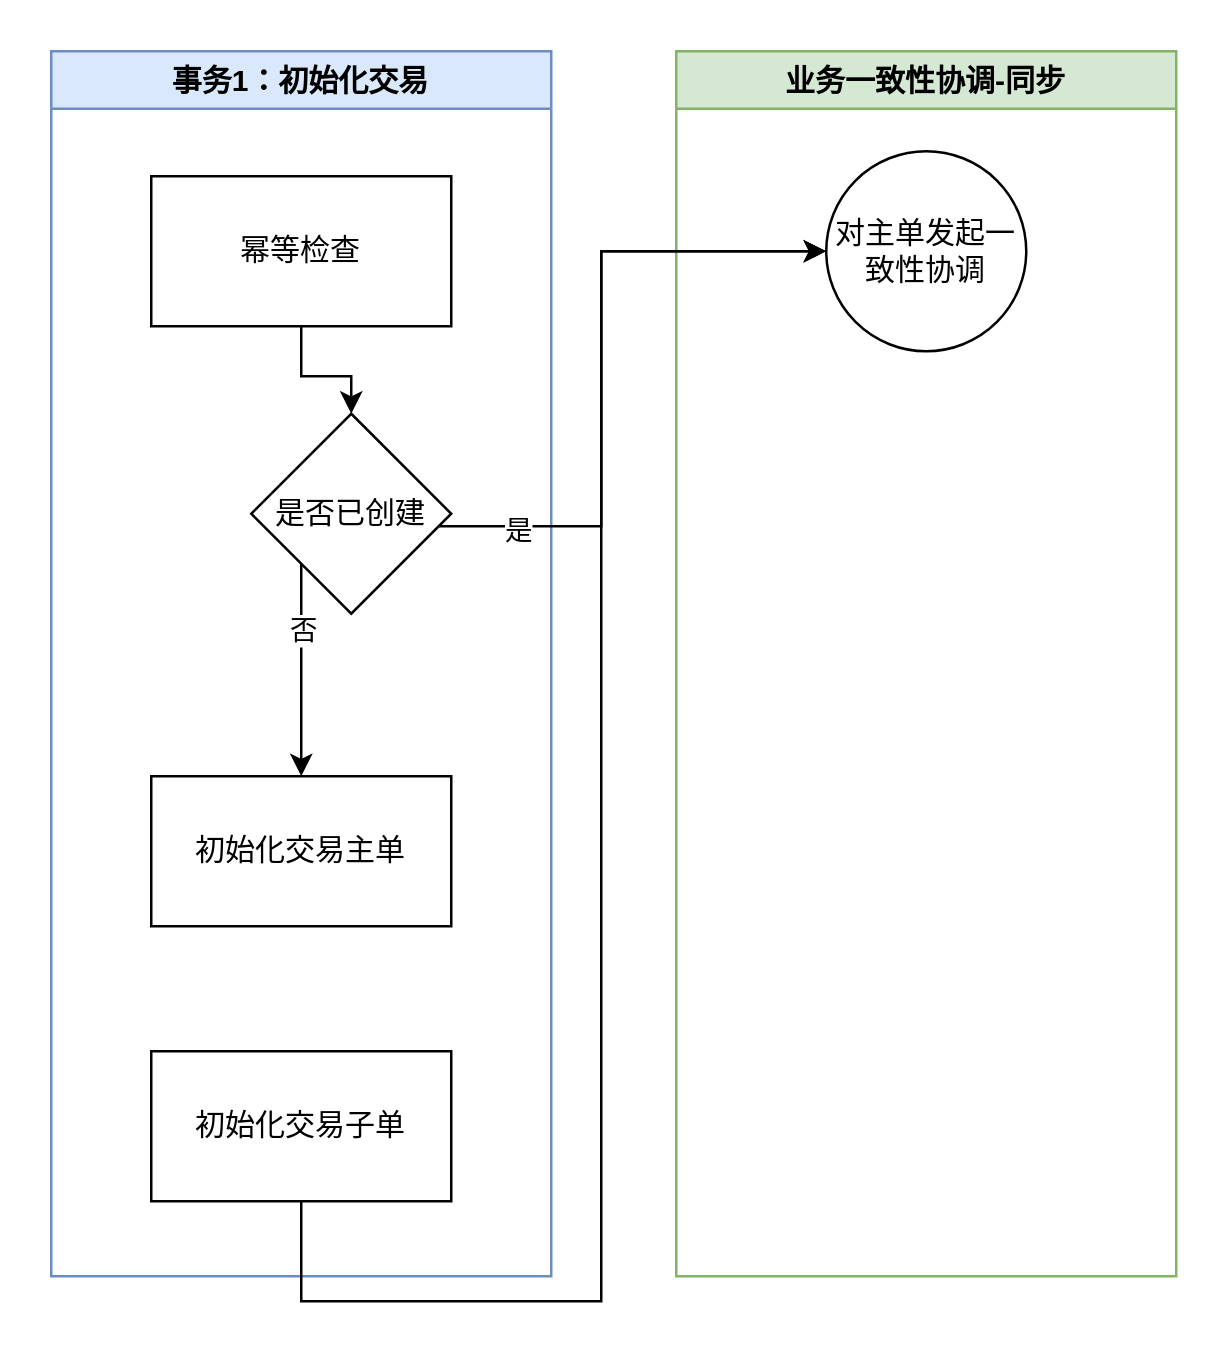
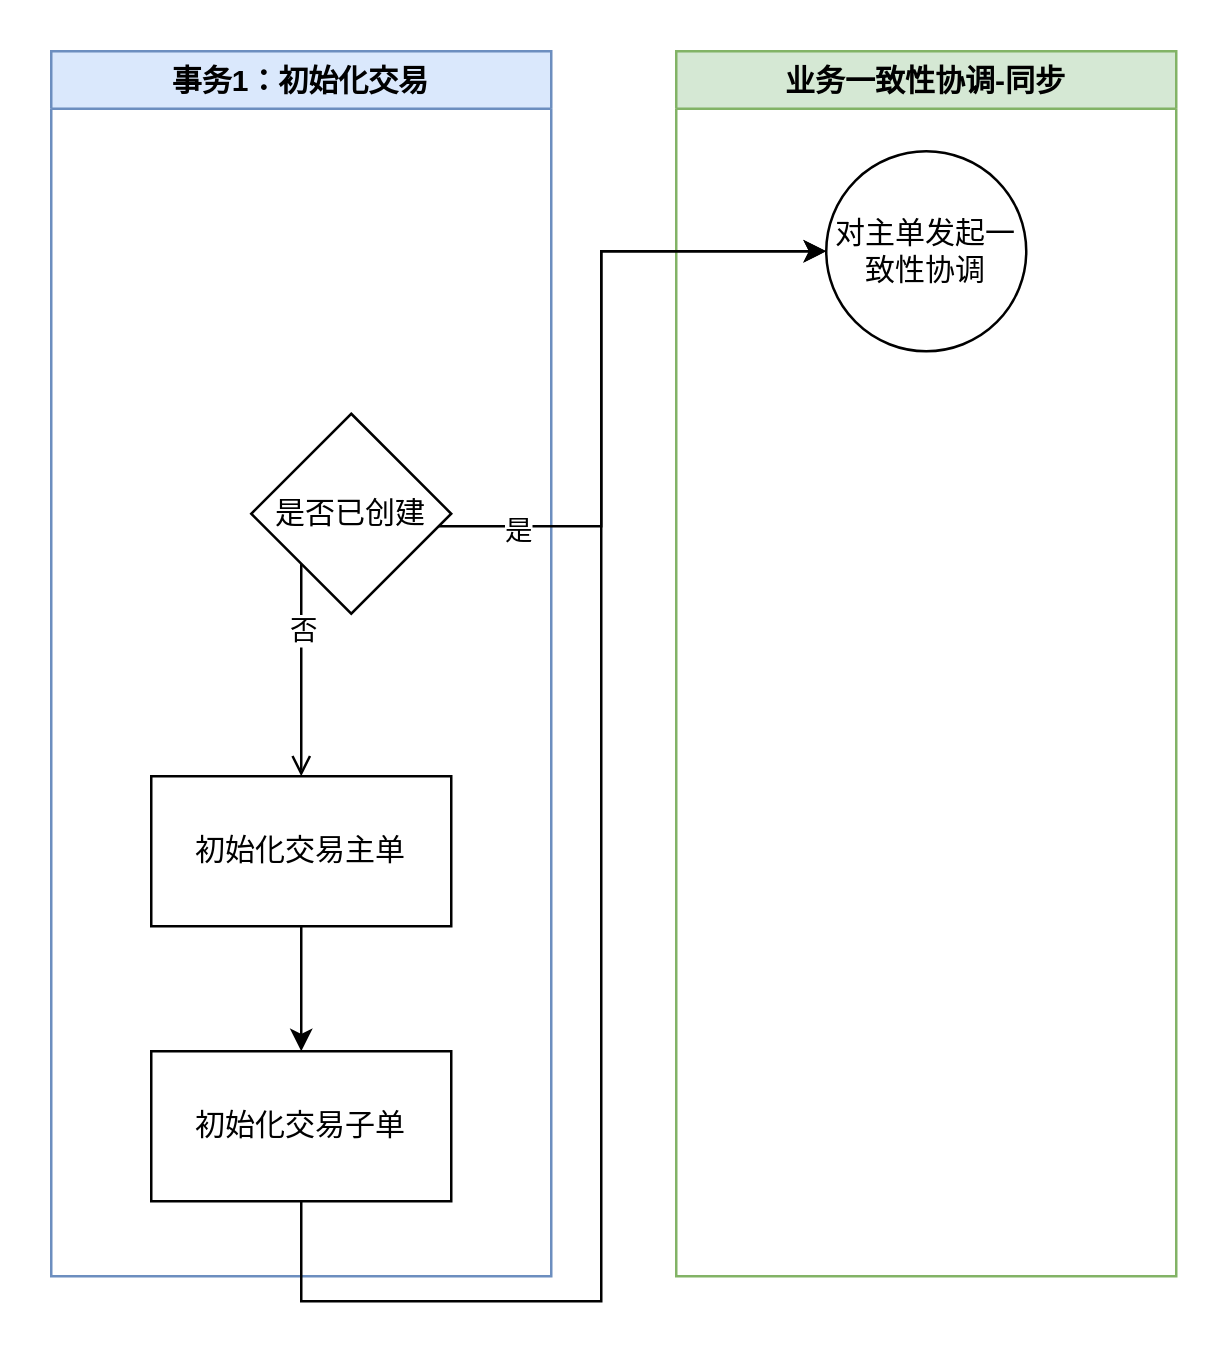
node "幂等检查": removed
edge "幂等检查" -> "是否已创建": removed
edge "是否已创建" -> "初始化交易主单": arrowhead classic -> open
edge "初始化交易主单" -> "初始化交易子单": added
